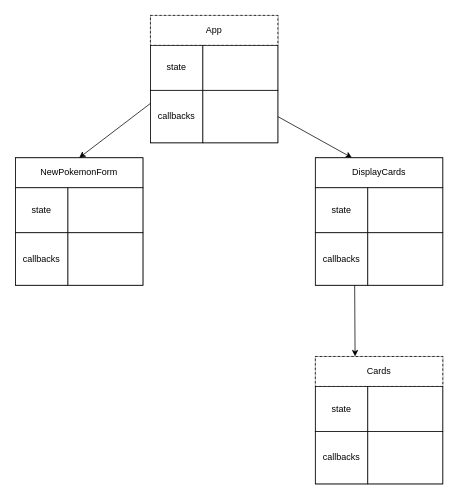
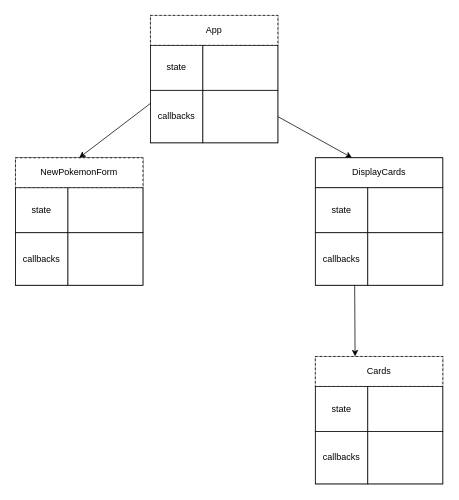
node "NewPokemonForm": style solid -> dashed
